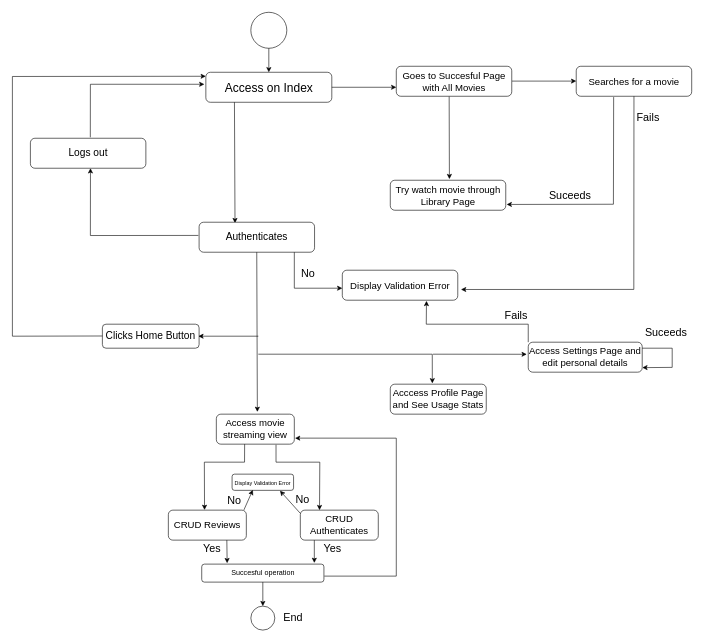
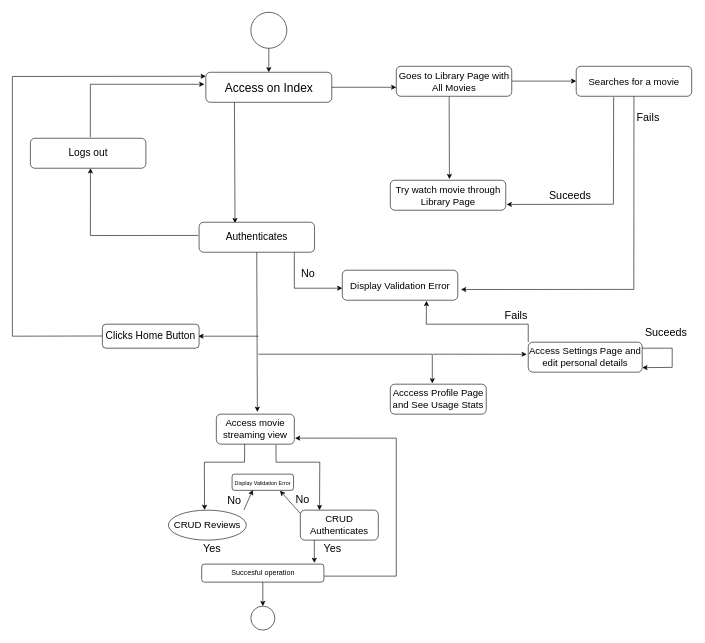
node "Goes to Succesful Page with All Movies": label "Goes to Succesful Page with All Movies" -> "Goes to Library Page with All Movies"
node "CRUD Reviews": shape rounded rectangle -> ellipse
edge "CRUD Reviews" -> "Succesful operation": removed
node "End": removed
